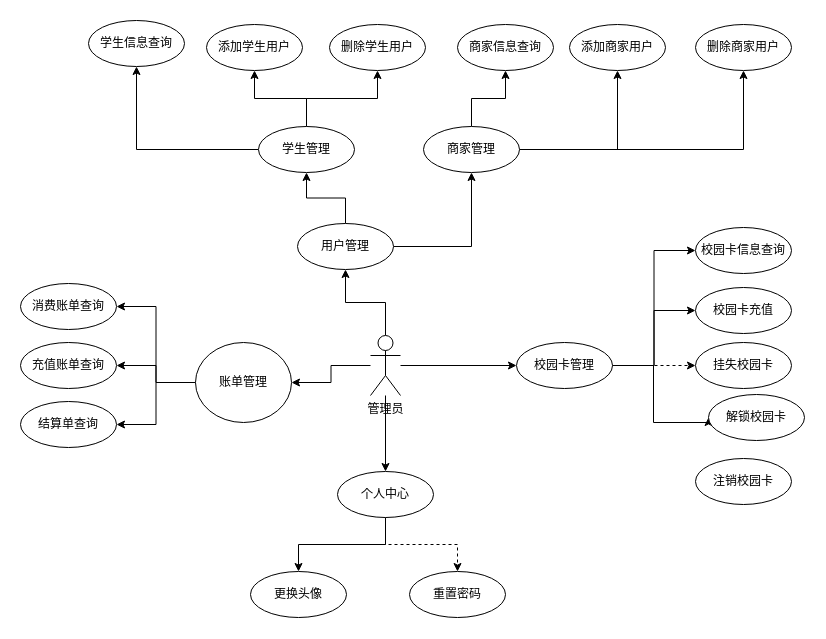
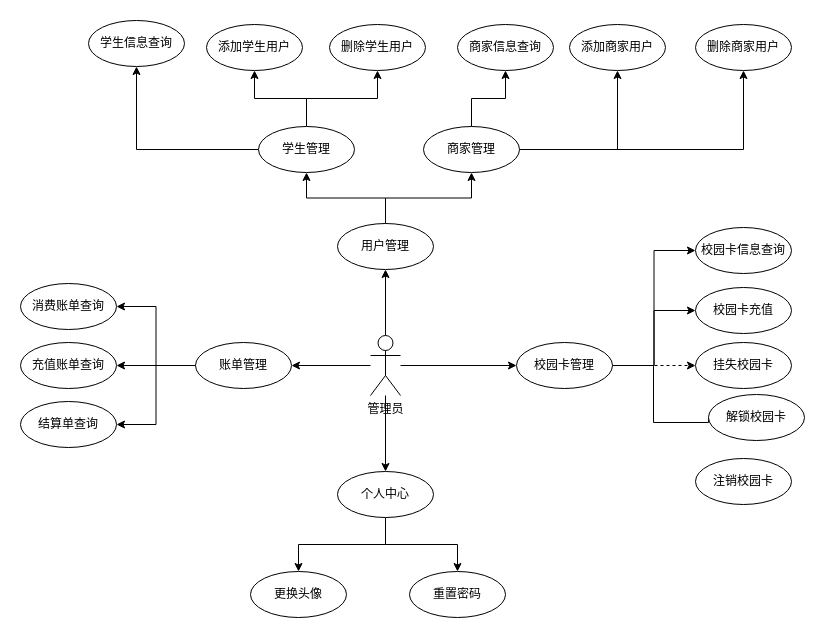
node "用户管理": moved (346, 247) -> (386, 247)
node "账单管理": size 96x80 -> 96x46
edge "校园卡管理" -> "解锁校园卡": arrowhead classic -> none
edge "个人中心" -> "重置密码": style dashed -> solid
